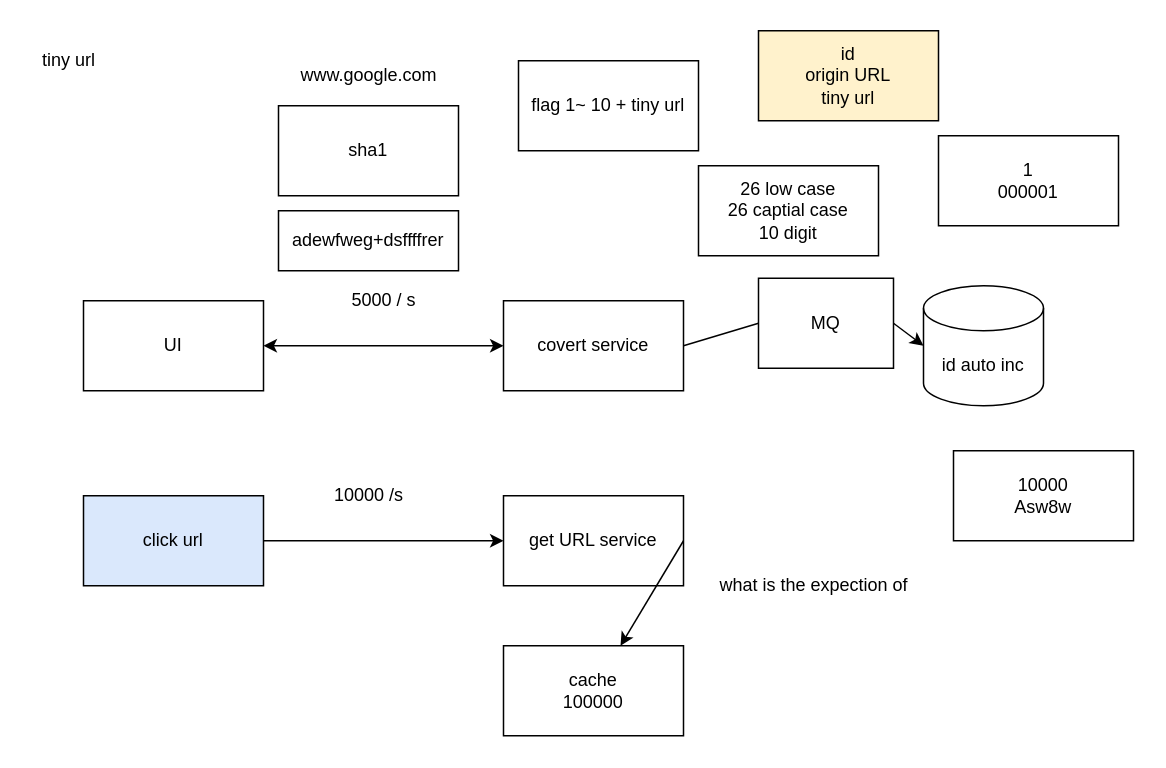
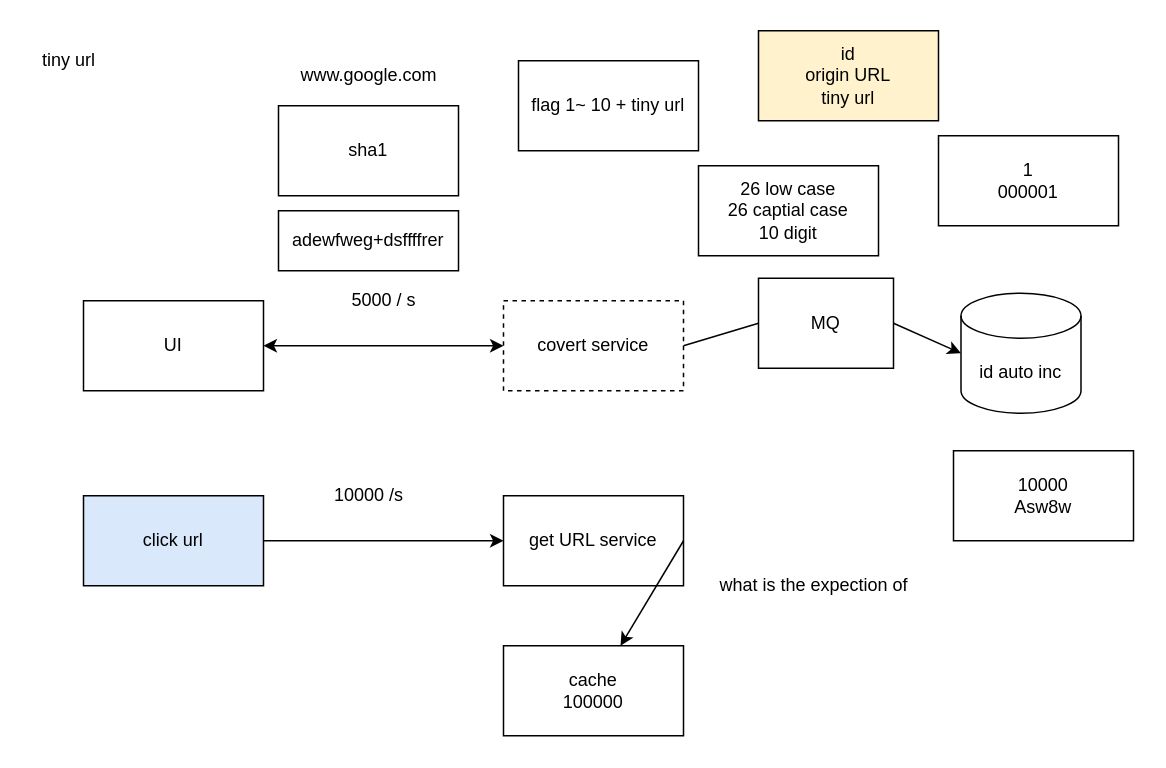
node "covert service": style solid -> dashed
node "id auto inc": moved (983, 346) -> (1021, 353)
